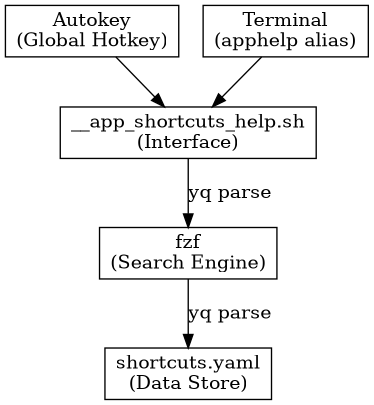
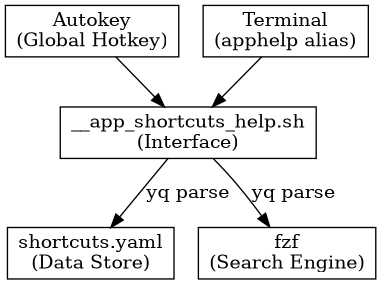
edge "fzf (Search Engine)" -> "shortcuts.yaml (Data Store)": now "__app_shortcuts_help.sh (Interface)" -> "shortcuts.yaml (Data Store)"
